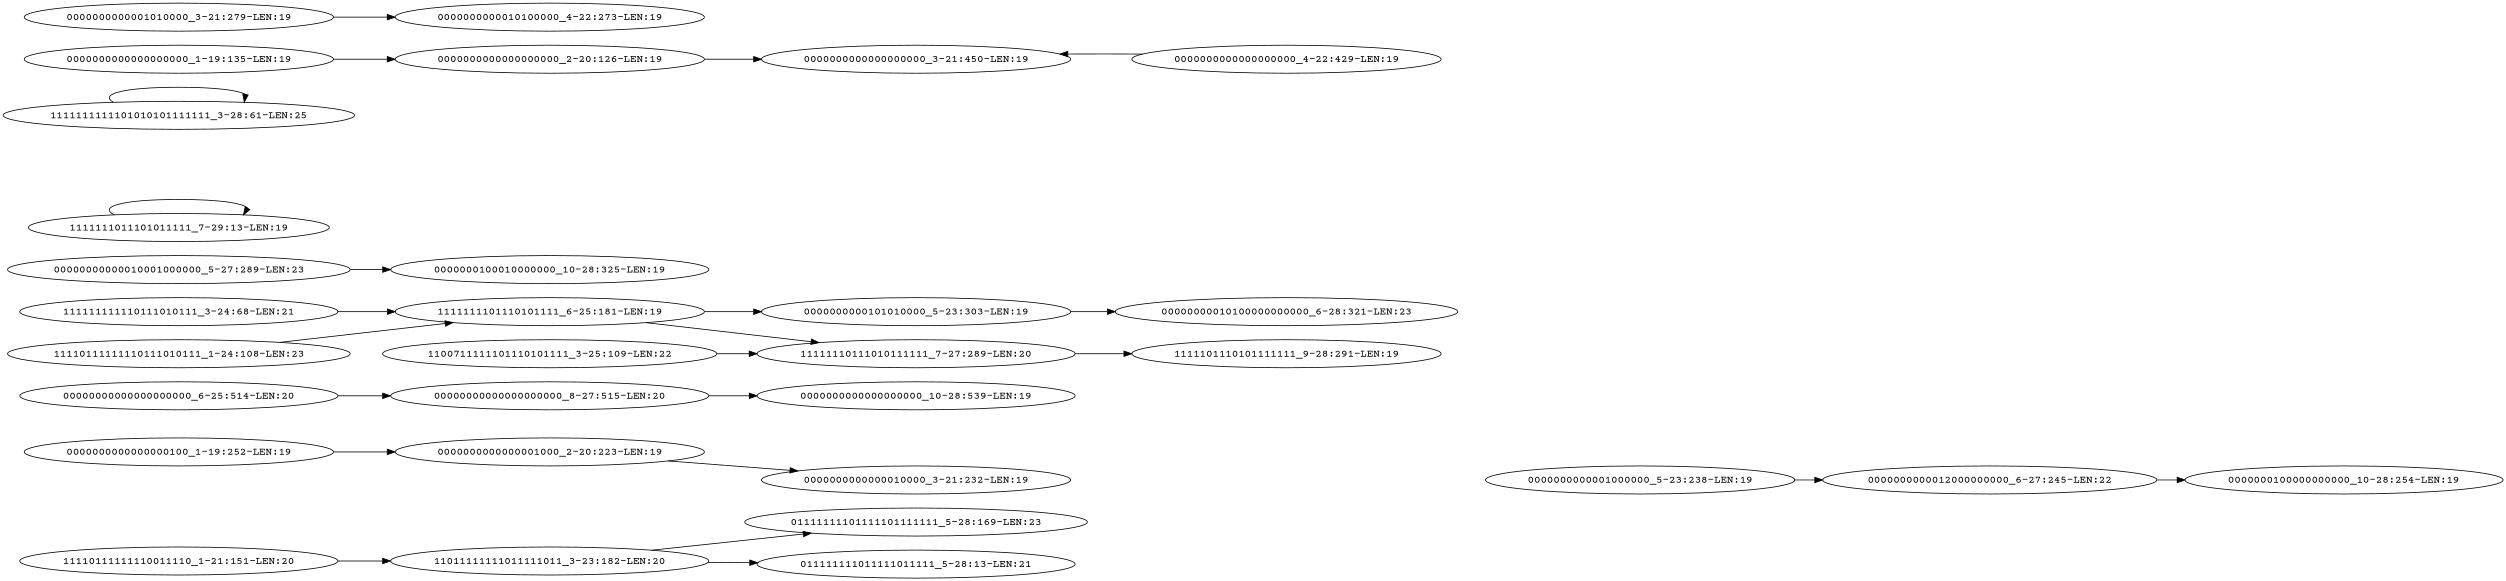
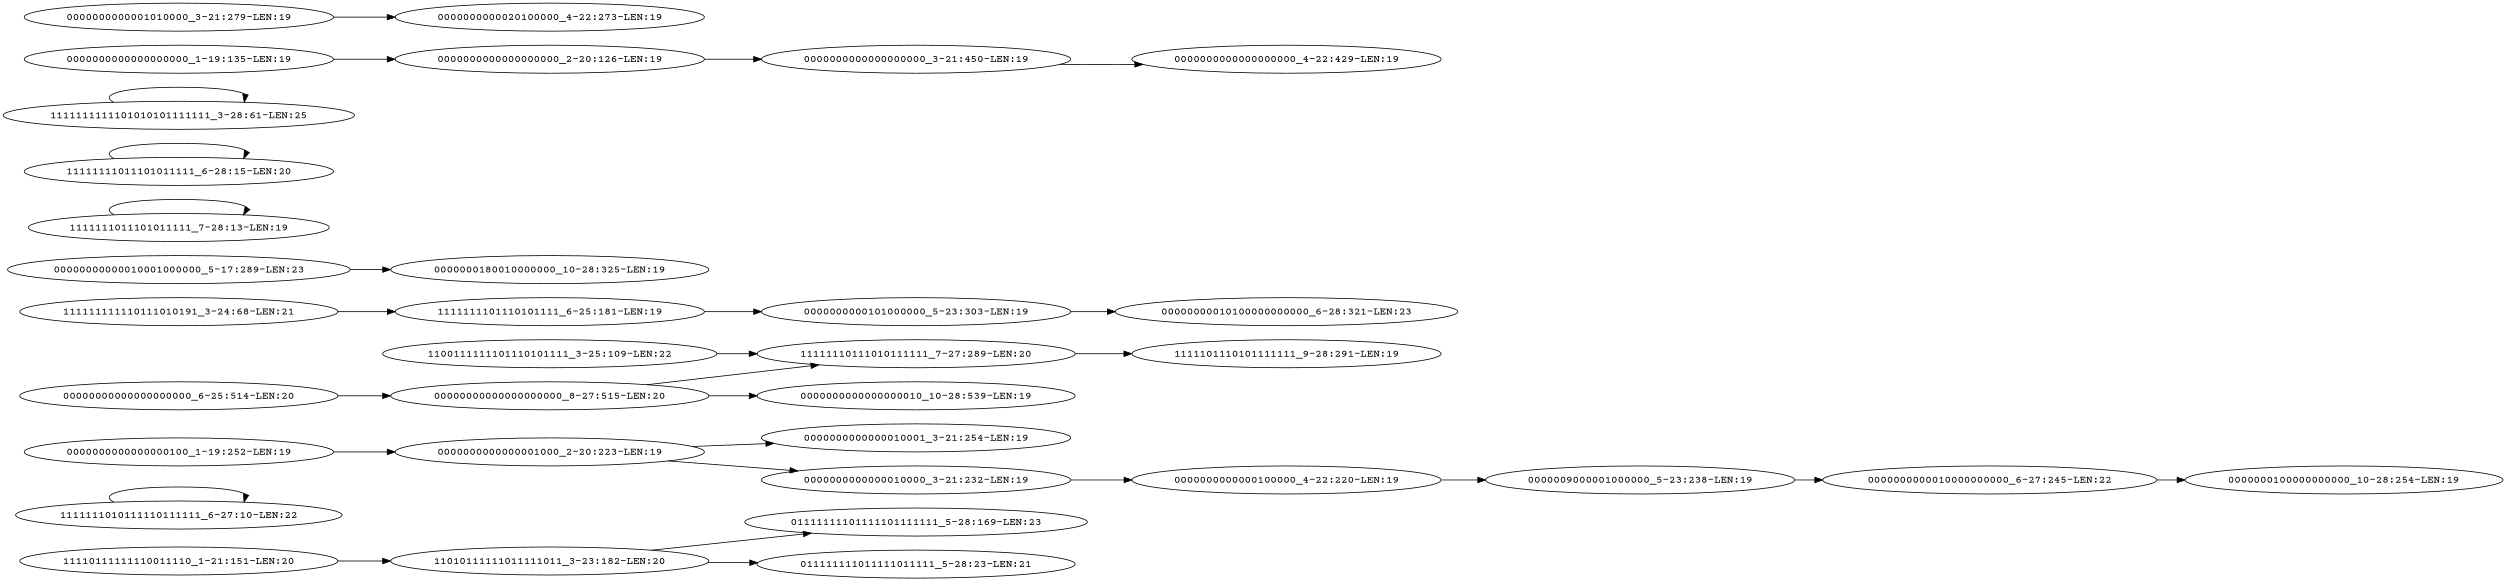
node "0000000000010100000_4-22:273-LEN:19": label "0000000000010100000_4-22:273-LEN:19" -> "0000000000020100000_4-22:273-LEN:19"
edge "0000000000000000000_4-22:429-LEN:19" -> "0000000000000000000_3-21:450-LEN:19": reversed
node "11111111011101011111_6-28:15-LEN:20": added
node "1111111011101011111_7-29:13-LEN:19": label "1111111011101011111_7-29:13-LEN:19" -> "1111111011101011111_7-28:13-LEN:19"
node "00000000000010001000000_5-27:289-LEN:23": label "00000000000010001000000_5-27:289-LEN:23" -> "00000000000010001000000_5-17:289-LEN:23"
node "0000000100010000000_10-28:325-LEN:19": label "0000000100010000000_10-28:325-LEN:19" -> "0000000180010000000_10-28:325-LEN:19"
node "111111111110111010111_3-24:68-LEN:21": label "111111111110111010111_3-24:68-LEN:21" -> "111111111110111010191_3-24:68-LEN:21"
node "0000000000101010000_5-23:303-LEN:19": label "0000000000101010000_5-23:303-LEN:19" -> "0000000000101000000_5-23:303-LEN:19"
edge "1111111101110101111_6-25:181-LEN:19" -> "11111110111010111111_7-27:289-LEN:20": now "00000000000000000000_8-27:515-LEN:20" -> "11111110111010111111_7-27:289-LEN:20"
node "11110111111110111010111_1-24:108-LEN:23": removed
node "1100711111101110101111_3-25:109-LEN:22": label "1100711111101110101111_3-25:109-LEN:22" -> "1100111111101110101111_3-25:109-LEN:22"
node "0000000000000000000_10-28:539-LEN:19": label "0000000000000000000_10-28:539-LEN:19" -> "0000000000000000010_10-28:539-LEN:19"
node "0000000000000010001_3-21:254-LEN:19": added
node "0000000000000100000_4-22:220-LEN:19": added
node "0000000000001000000_5-23:238-LEN:19": label "0000000000001000000_5-23:238-LEN:19" -> "0000009000001000000_5-23:238-LEN:19"
node "0000000000012000000000_6-27:245-LEN:22": label "0000000000012000000000_6-27:245-LEN:22" -> "0000000000010000000000_6-27:245-LEN:22"
node "1111111010111110111111_6-27:10-LEN:22": added
node "11011111111011111011_3-23:182-LEN:20": label "11011111111011111011_3-23:182-LEN:20" -> "11010111111011111011_3-23:182-LEN:20"
node "011111111011111011111_5-28:13-LEN:21": label "011111111011111011111_5-28:13-LEN:21" -> "011111111011111011111_5-28:23-LEN:21"
